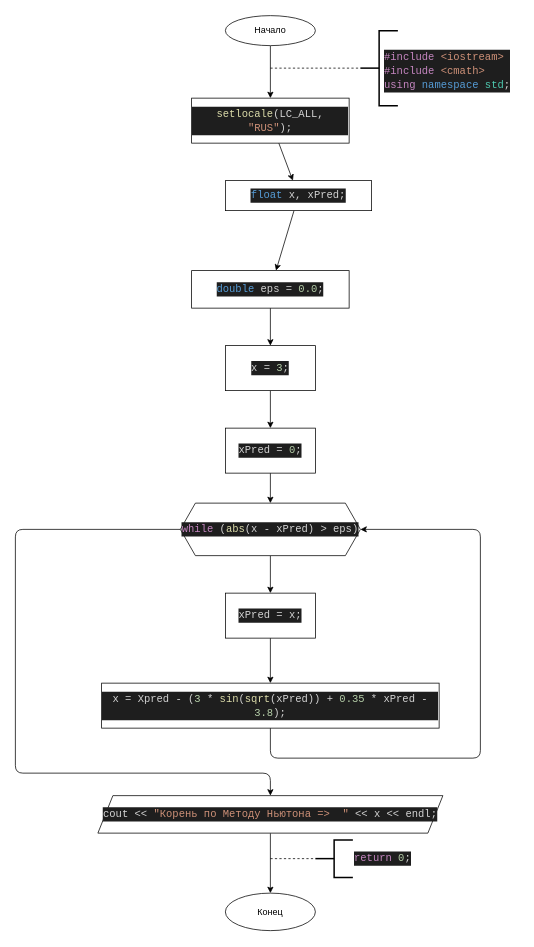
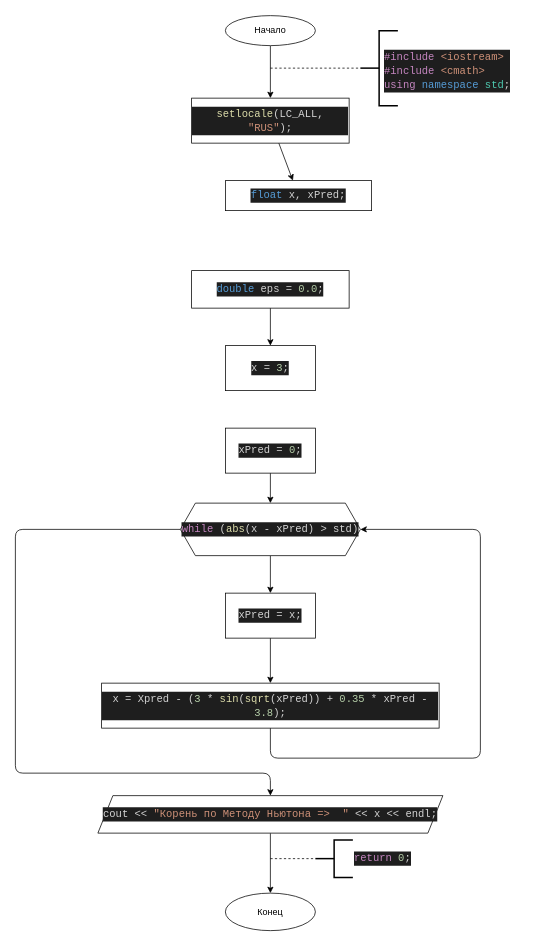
edge "float x, xPred;" -> "double eps = 0.0;": removed
edge "x = 3;" -> "xPred = 0;": removed
node "while (abs(x - xPred) > eps)": label "while (abs(x - xPred) > eps)" -> "while (abs(x - xPred) > std)"
